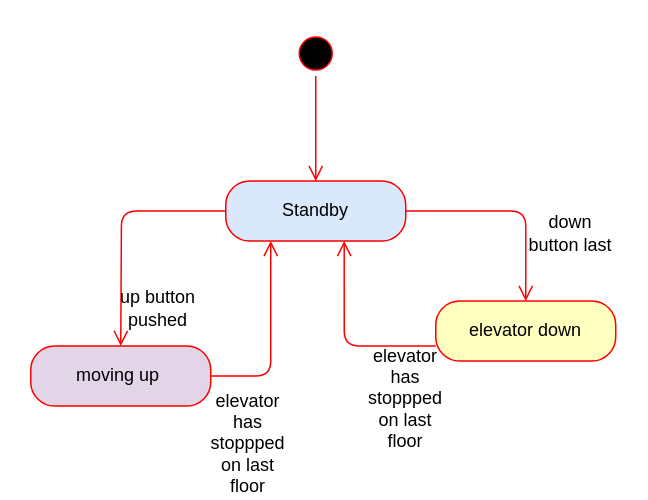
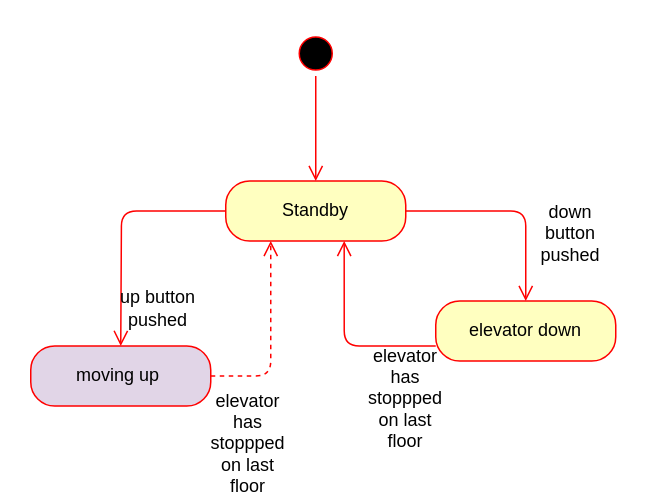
node "Standby": fillcolor #dae8fc -> #ffffc0
node "down button last": label "down button last" -> "down button pushed"
edge "moving up" -> "Standby": style solid -> dashed
